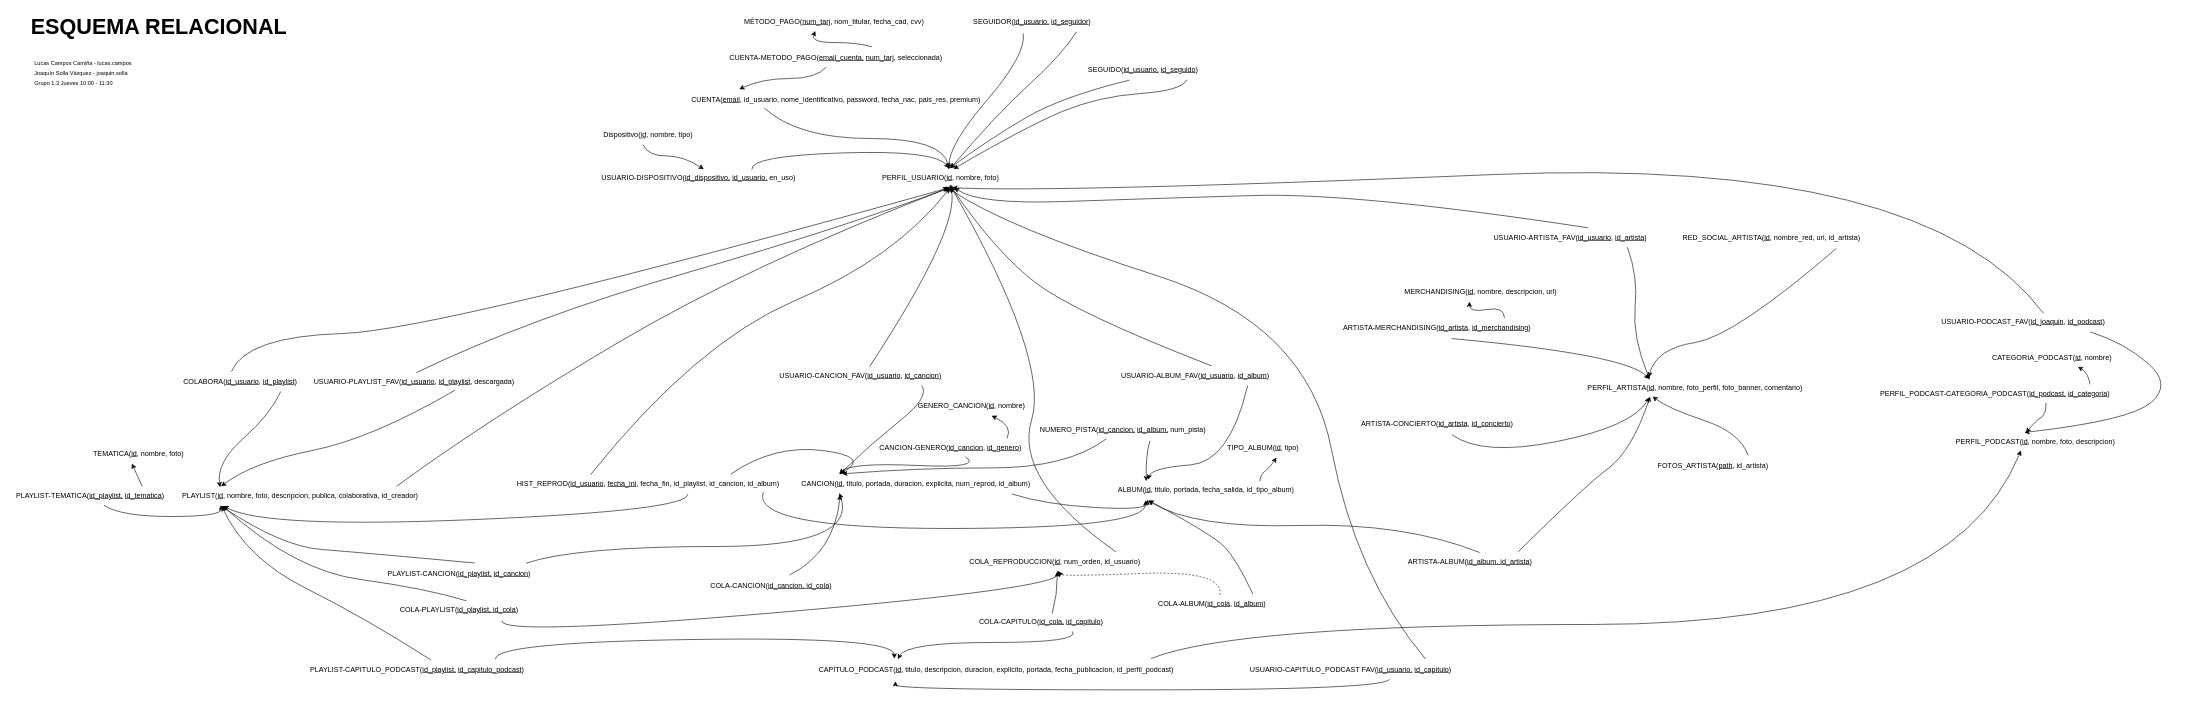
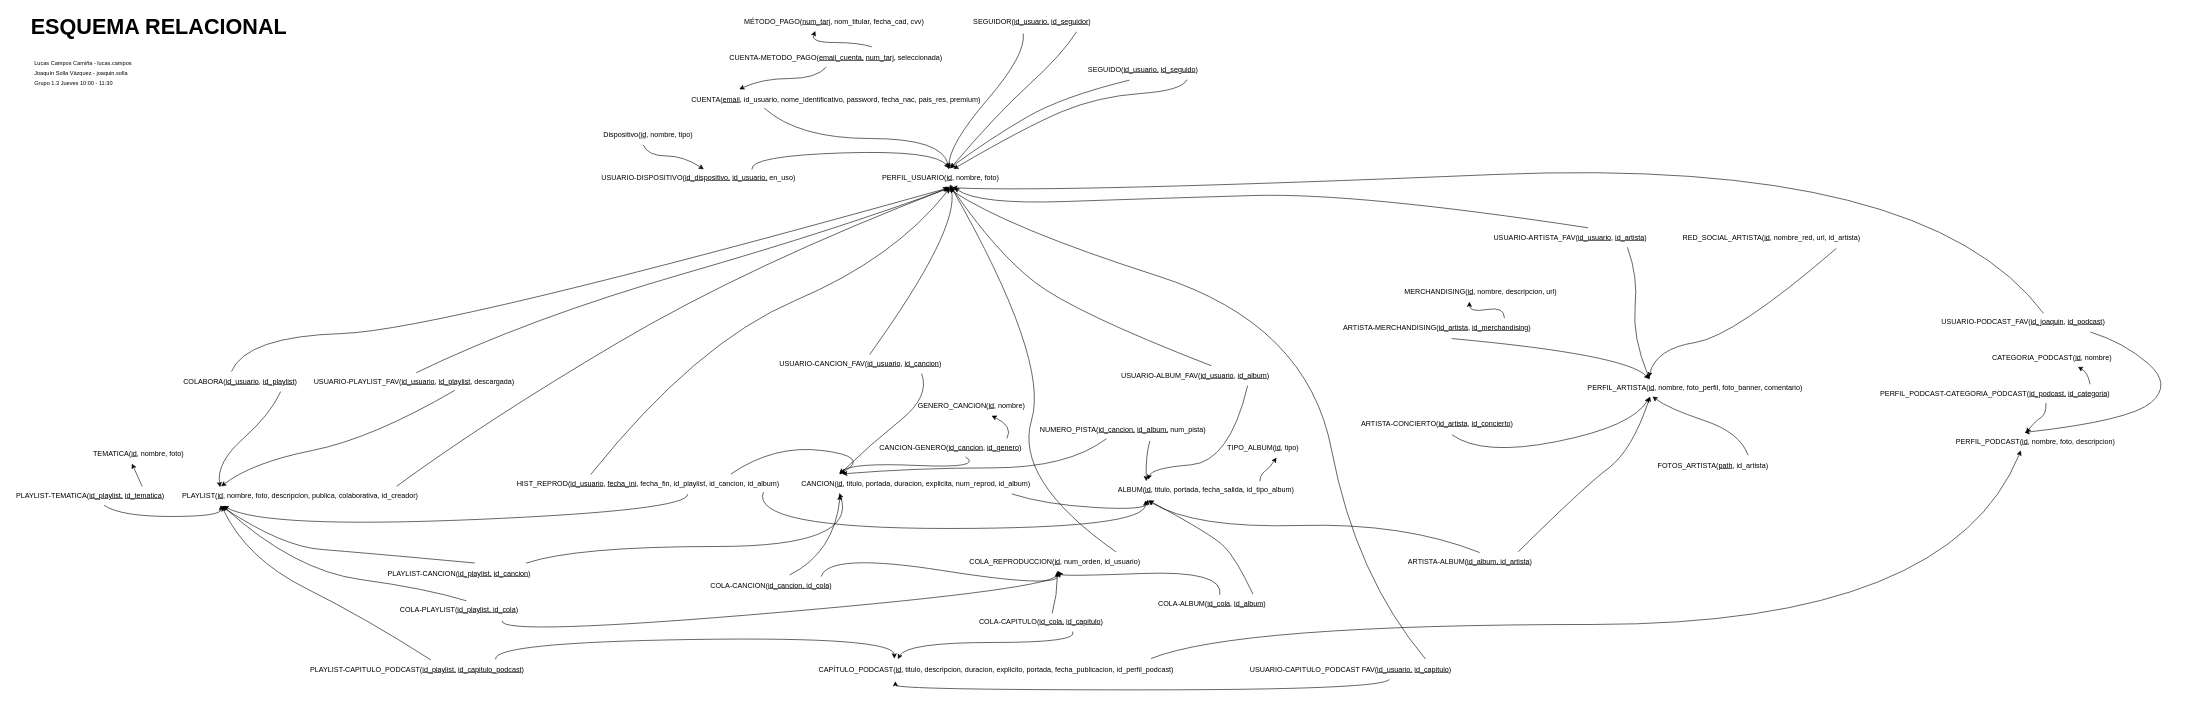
node "USUARIO-CANCION_FAV(id_usuario, id_cancion)": moved (861, 375) -> (861, 363)
edge "COLA-CANCION(id_cancion, id_cola)" -> "COLA_REPRODUCCION(id, num_orden, id_usuario)": added
edge "COLA-ALBUM(id_cola, id_album)" -> "COLA_REPRODUCCION(id, num_orden, id_usuario)": style dashed -> solid
